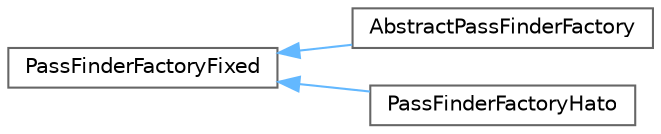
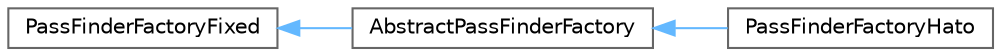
edge "PassFinderFactoryHato" -> "PassFinderFactoryFixed": now "PassFinderFactoryHato" -> "AbstractPassFinderFactory"
